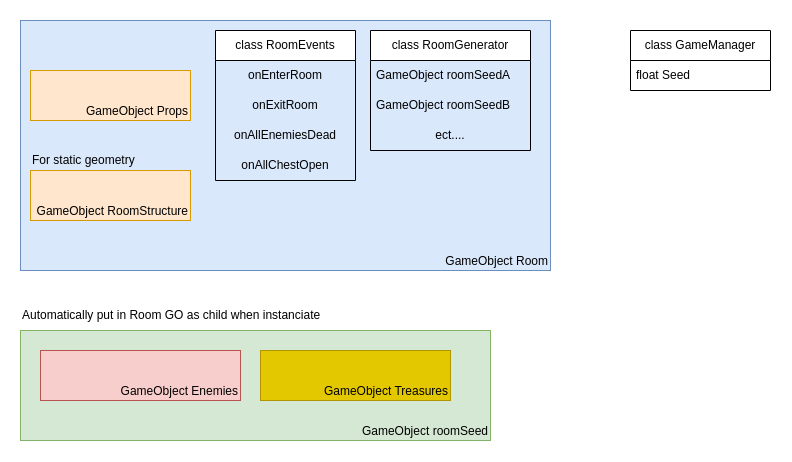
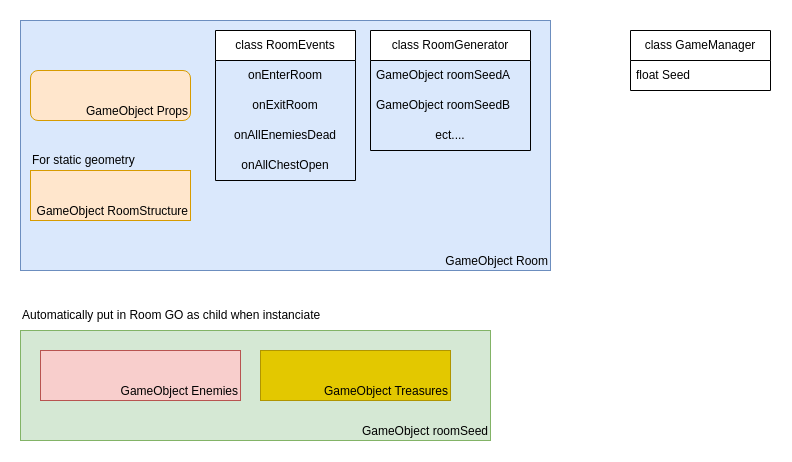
node "GameObject Props": shape rectangle -> rounded rectangle
